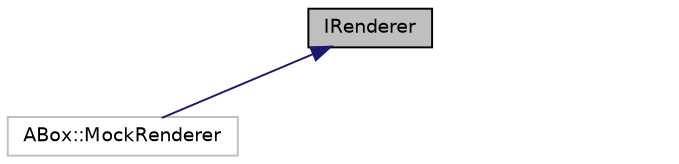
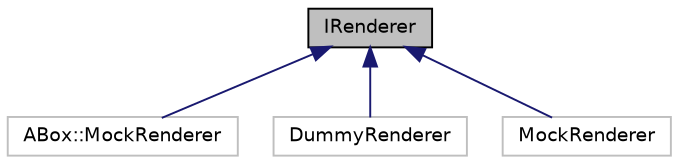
node "DummyRenderer": added
node "MockRenderer": added
